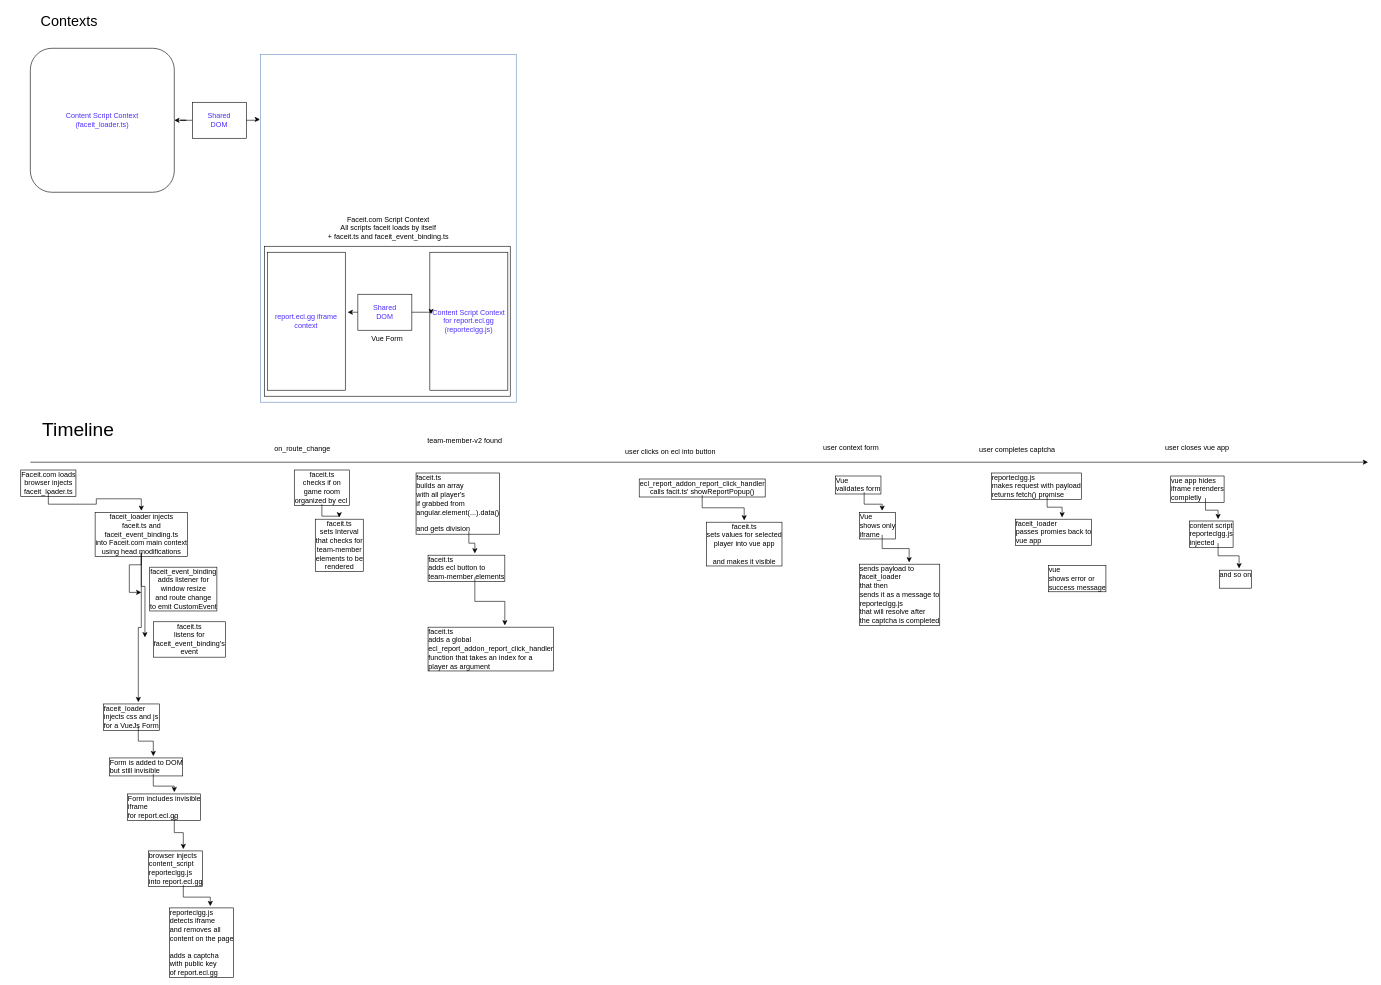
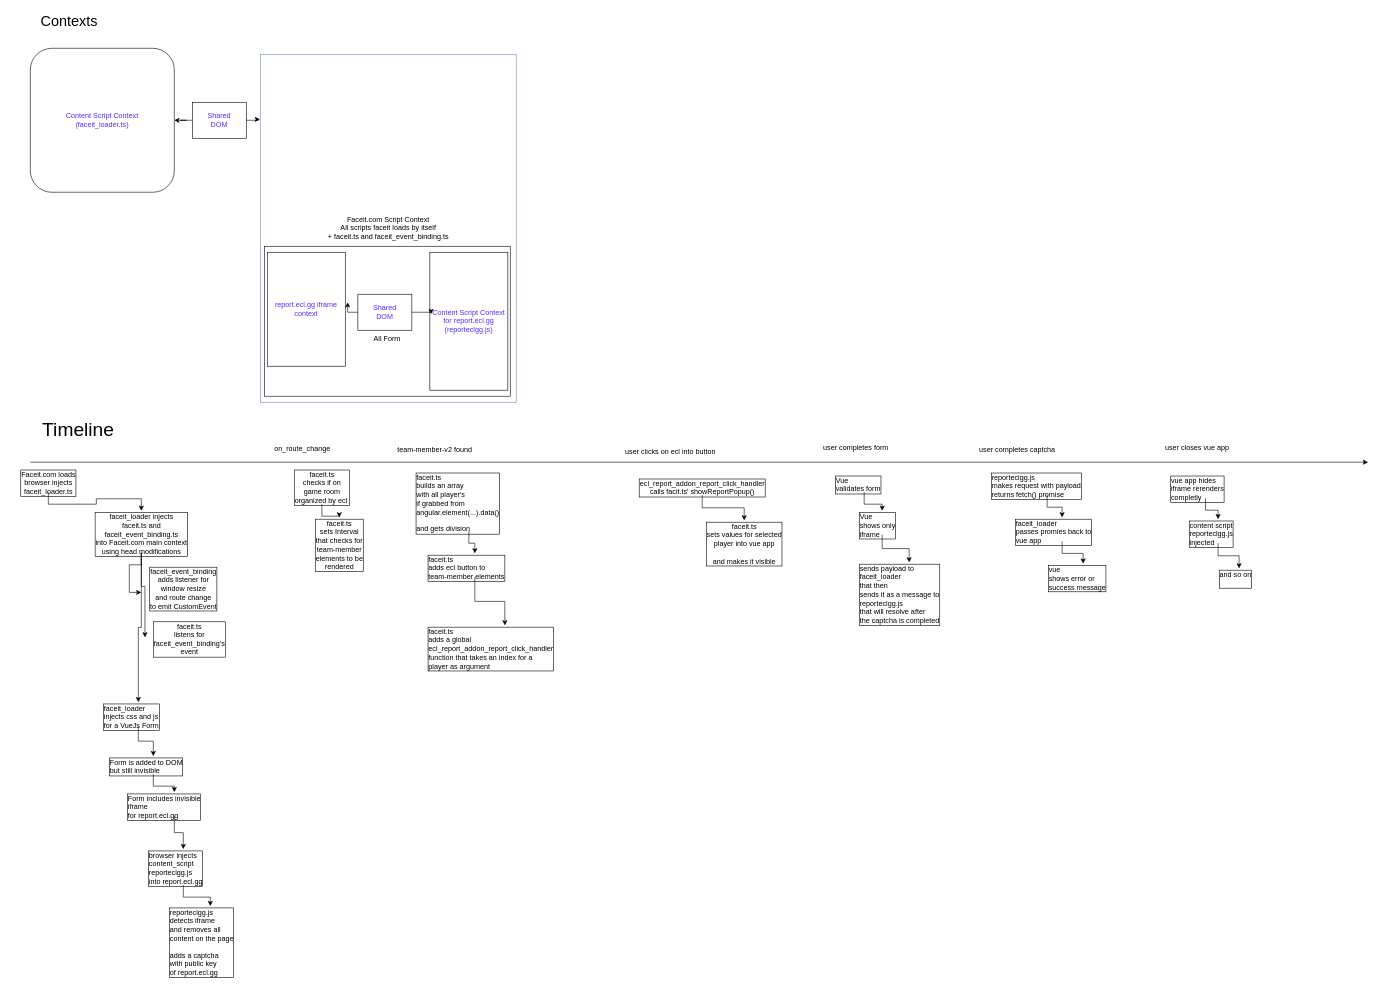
node "report.ecl.gg iframe context": size 78x138 -> 78x114
node "Vue Form": label "Vue Form" -> "All Form"
node "team-member-v2 found": moved (474, 441) -> (444, 450)
node "user context form": label "user context form" -> "user completes form"
edge "faceit_loader passes promies back to vue app" -> "vue shows error or success message": added
